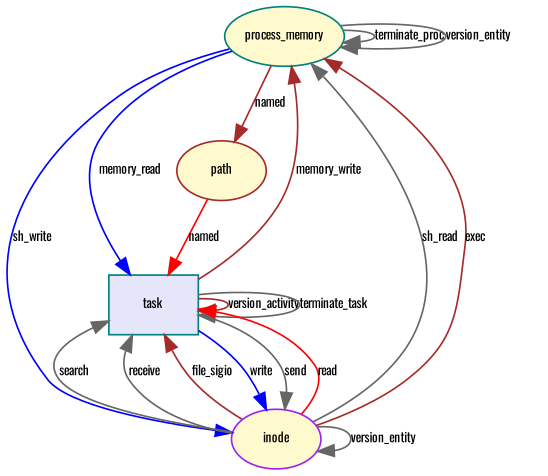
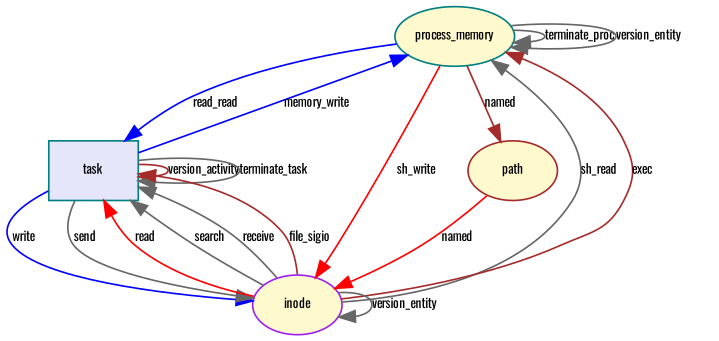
edge "process_memory" -> "task": label "memory_read" -> "read_read"
edge "task" -> "process_memory": color brown -> blue
edge "path" -> "task": now "path" -> "inode"
edge "process_memory" -> "inode": color blue -> red
